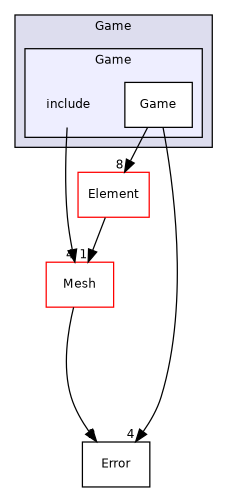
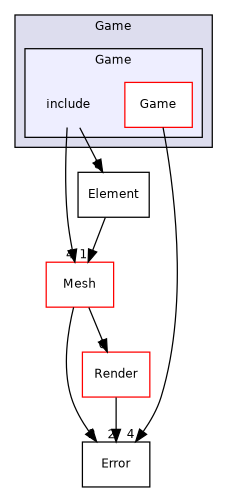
node "Game": color black -> red
edge "Game" -> "Element": now "include" -> "Element"
node "Element": color red -> black
node "Render": added
